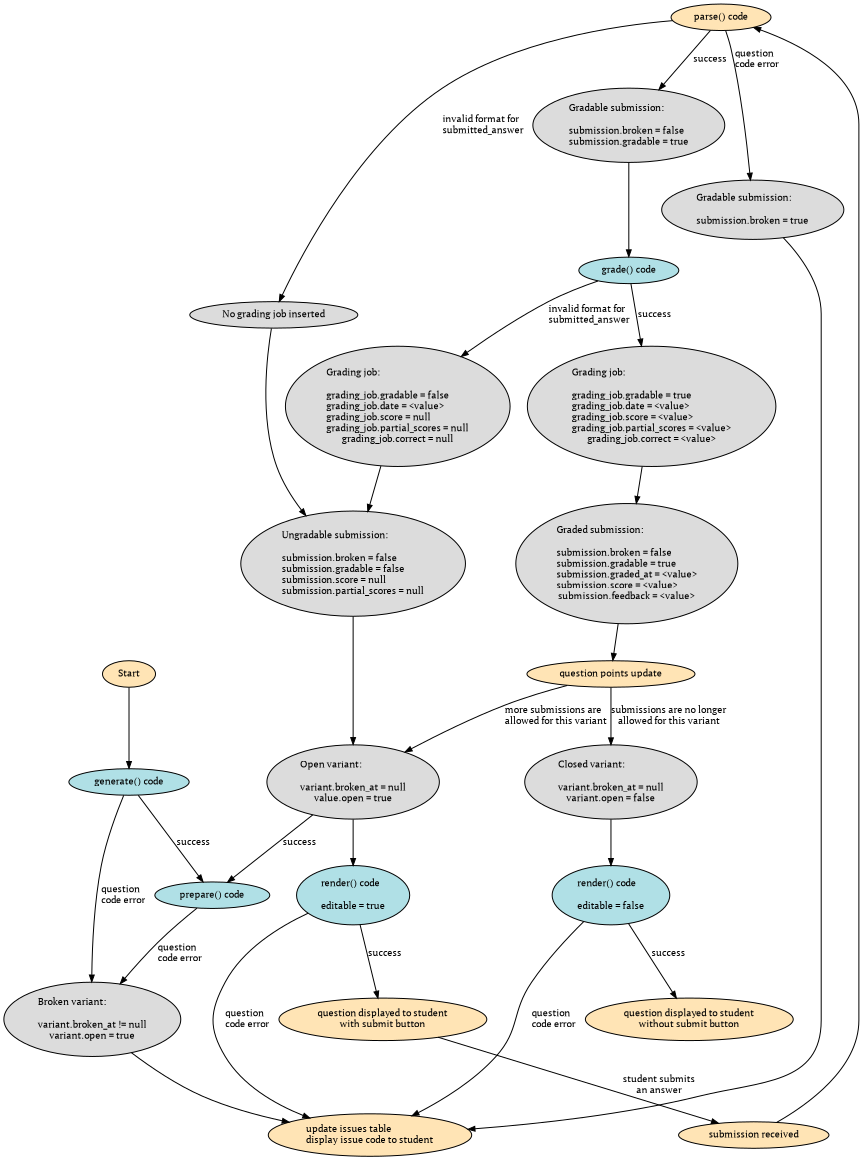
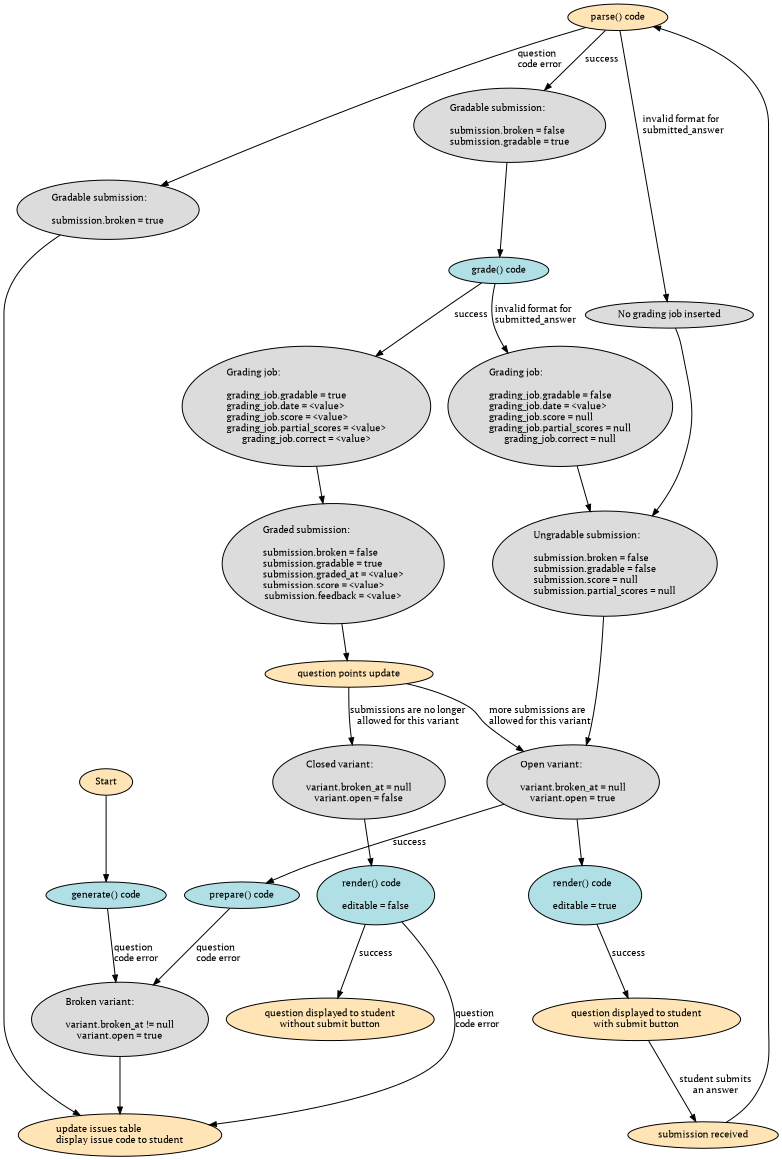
node "Open variant: variant.broken_at = null value.open = true": label "Open variant: variant.broken_at = null value.open = true" -> "Open variant: variant.broken_at = null variant.open = true"
edge "generate() code" -> "prepare() code": removed, label "success"
edge "render() code editable = true" -> "update issues table display issue code to student": removed, label "question code error"
